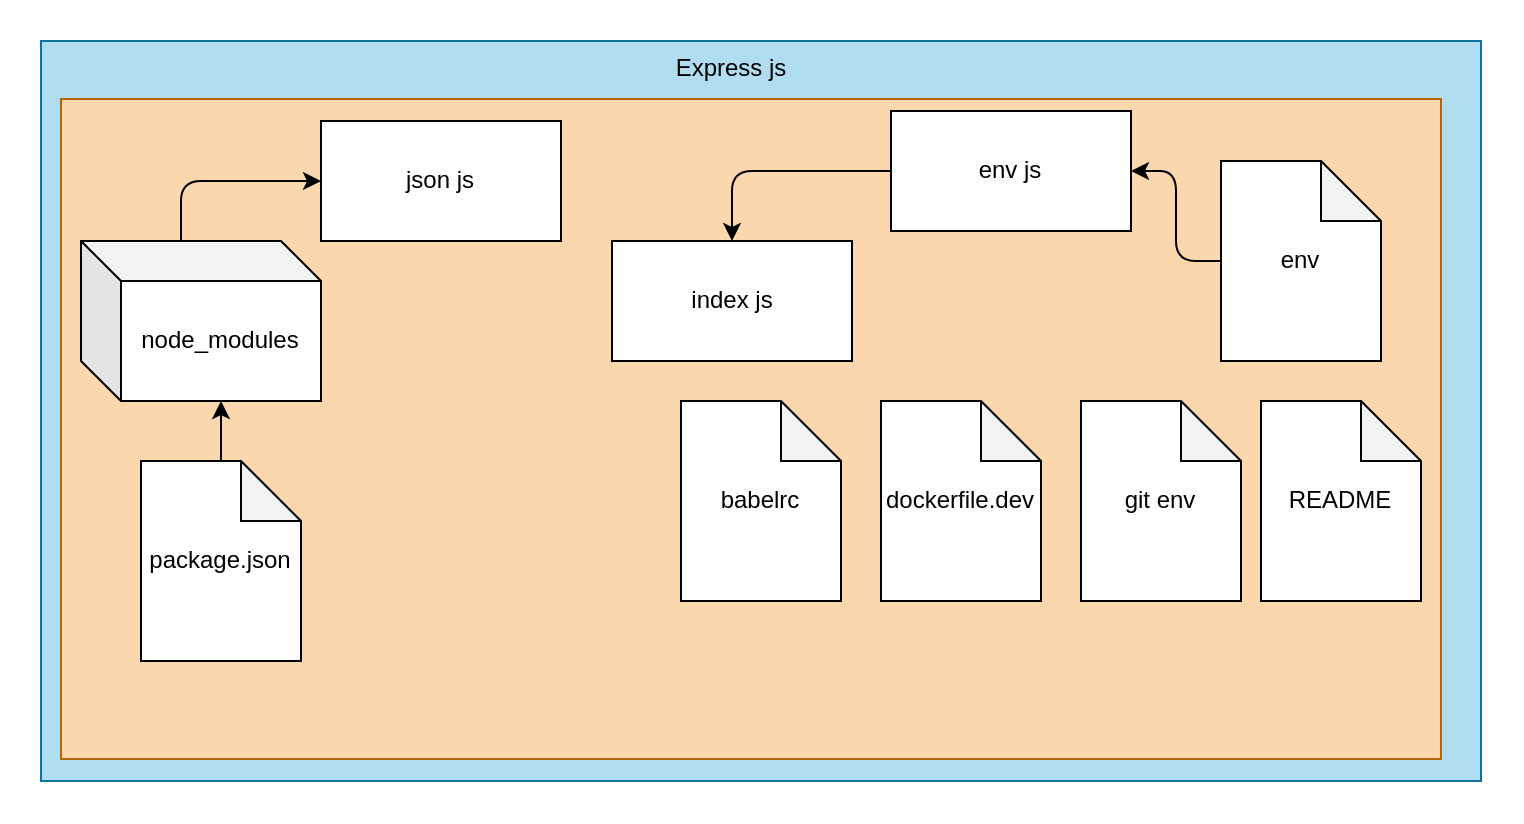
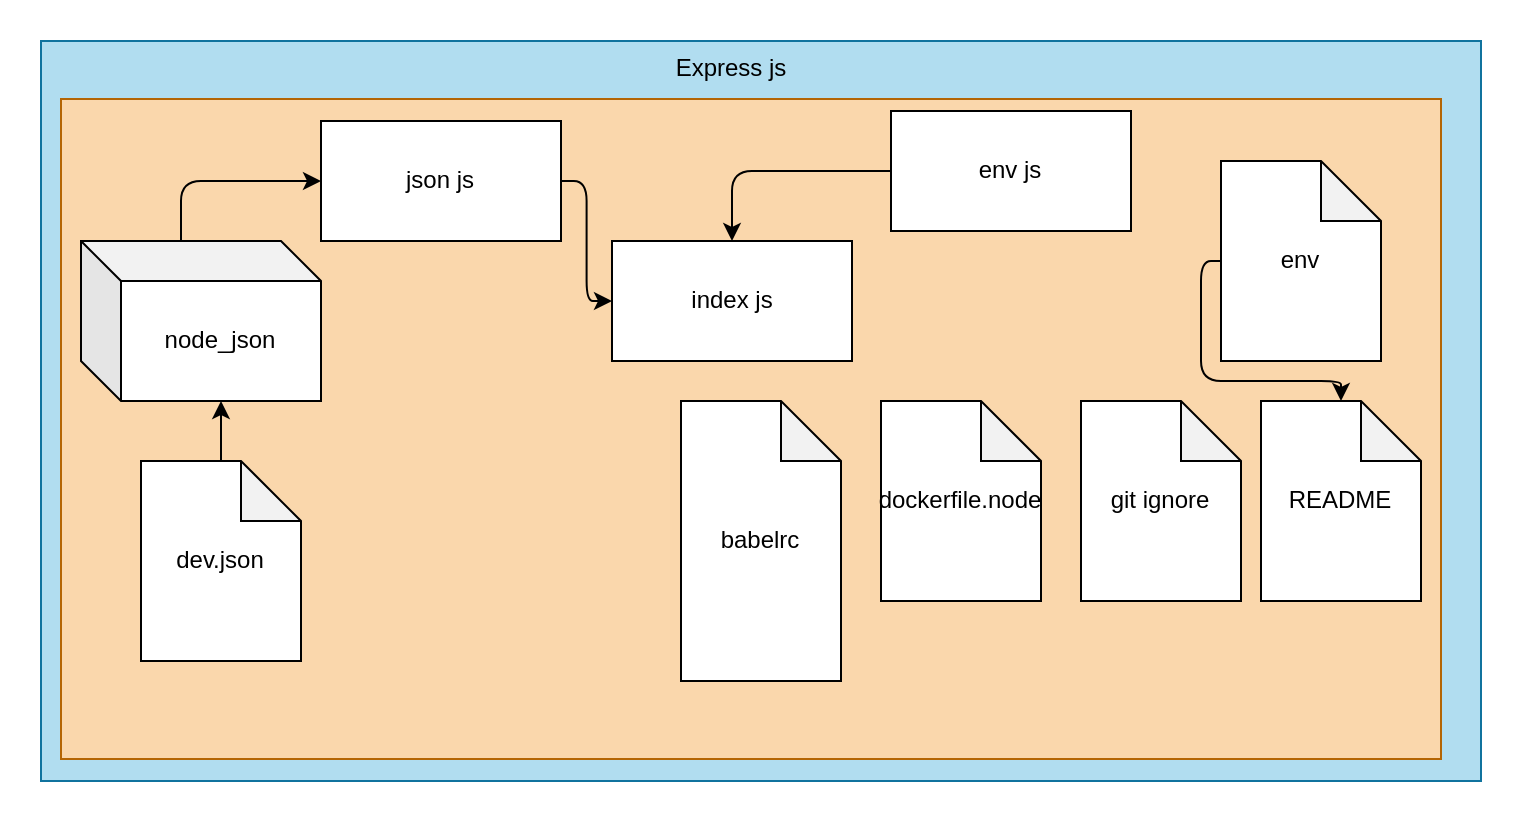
edge "env" -> "env js": now "env" -> "README"
edge "json js" -> "index js": added
node "node_modules": label "node_modules" -> "node_json"
node "babelrc": size 160x200 -> 160x280
node "dockerfile.dev": label "dockerfile.dev" -> "dockerfile.node"
node "git env": label "git env" -> "git ignore"
node "package.json": label "package.json" -> "dev.json"
